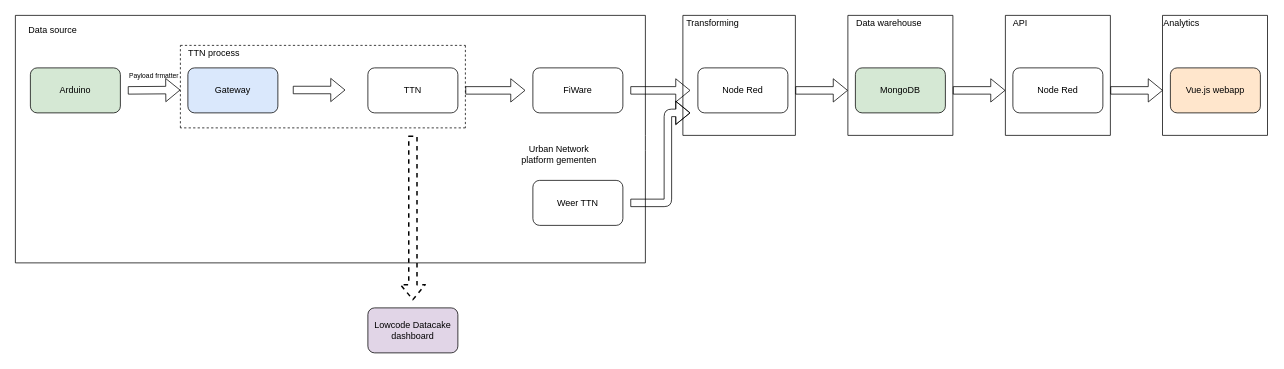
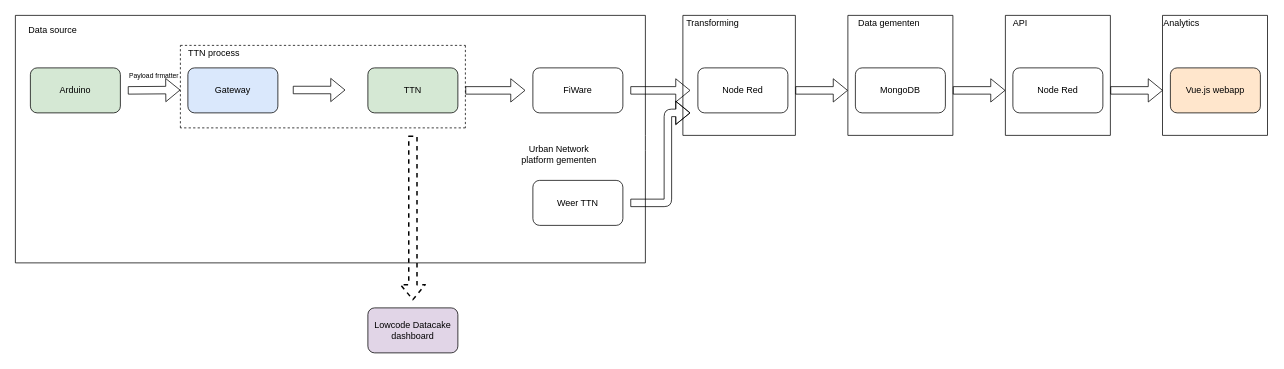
node "Data warehouse": label "Data warehouse" -> "Data gementen"
node "TTN": fillcolor #ffffff -> #d5e8d4
node "MongoDB": fillcolor #d5e8d4 -> #ffffff
